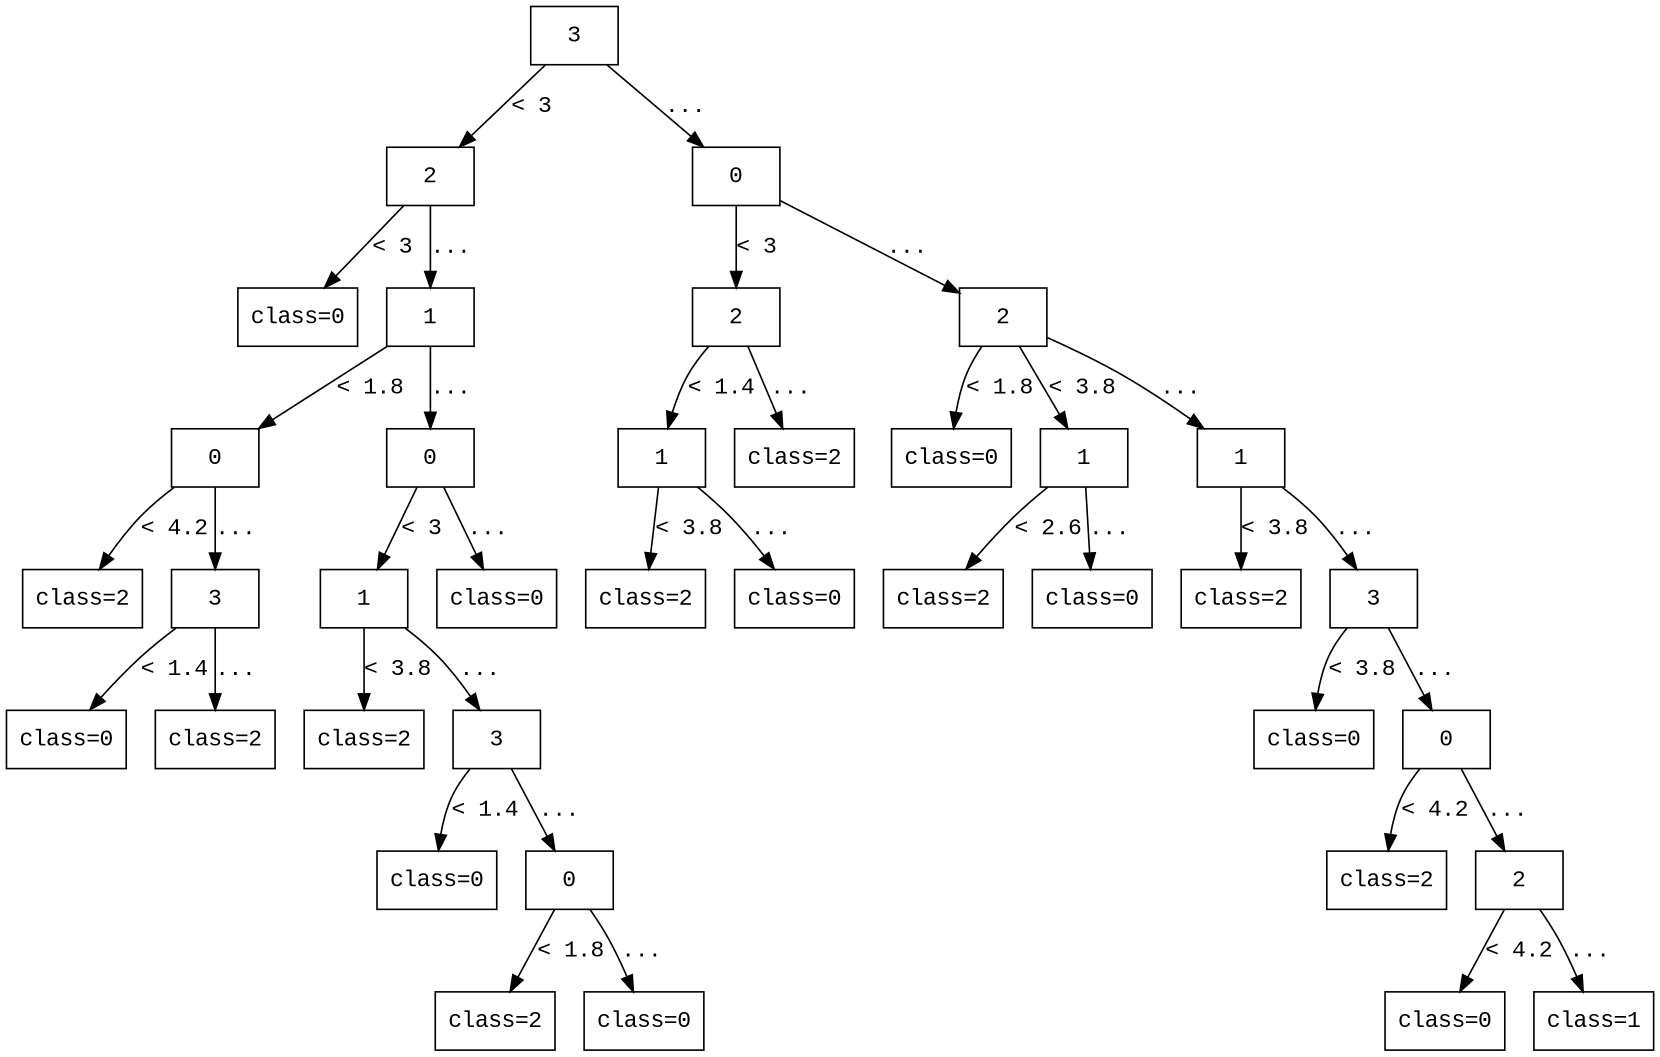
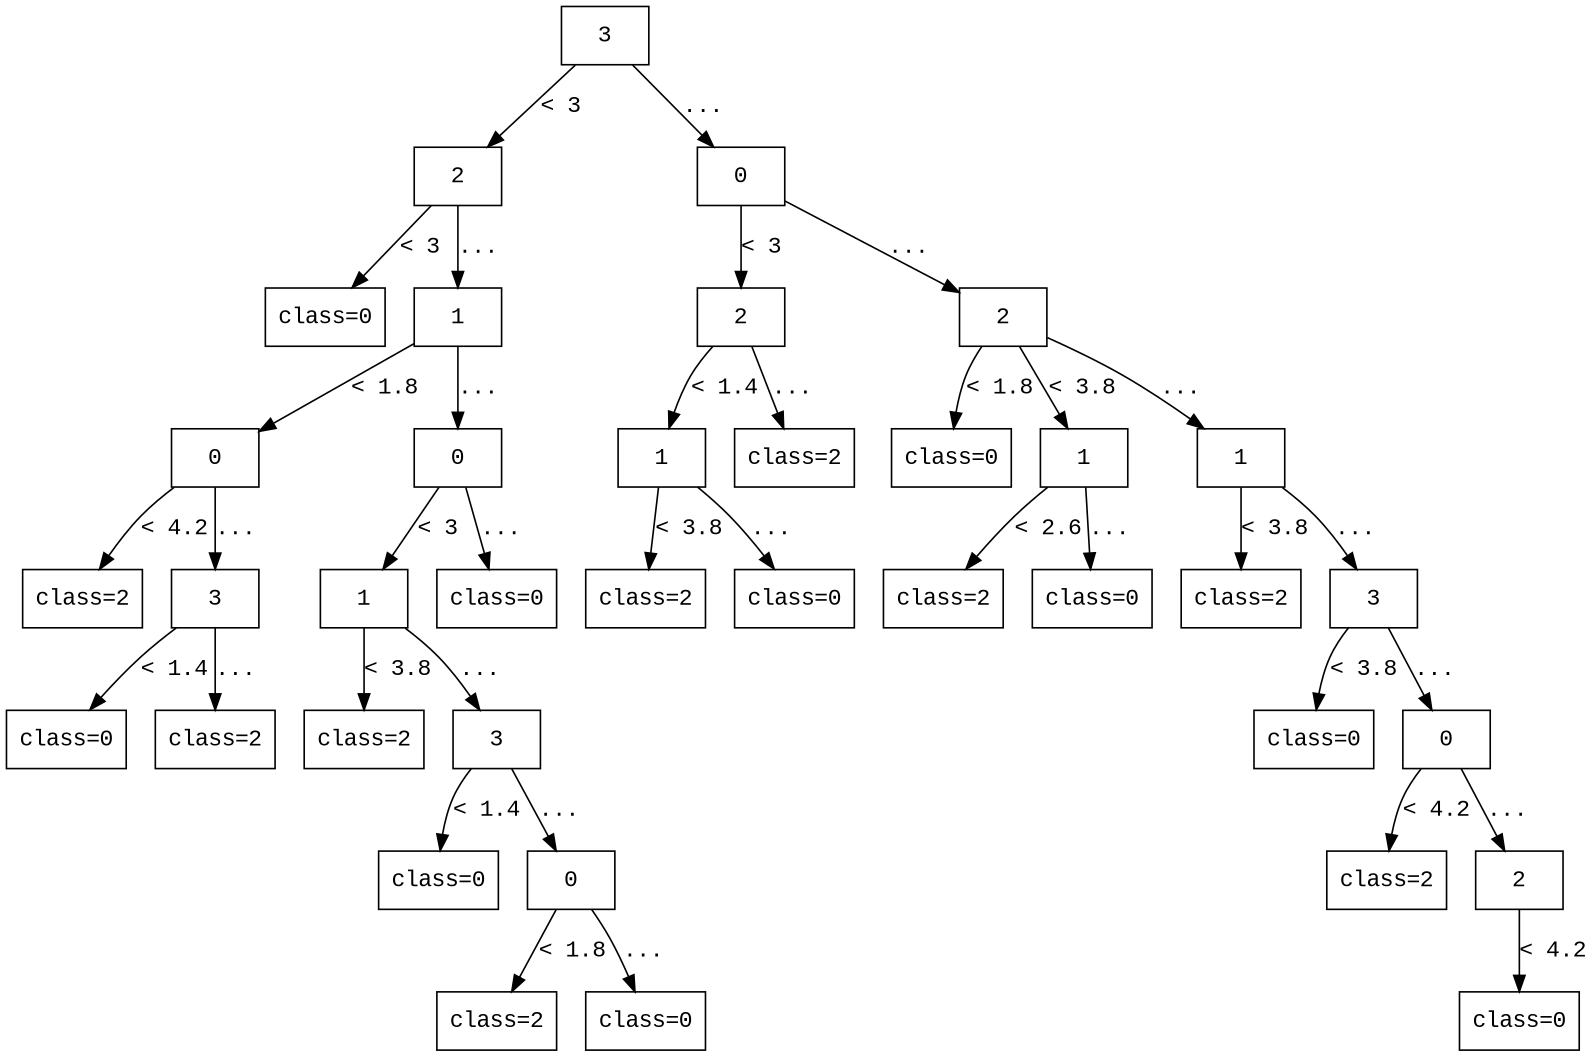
node "class=1": removed
